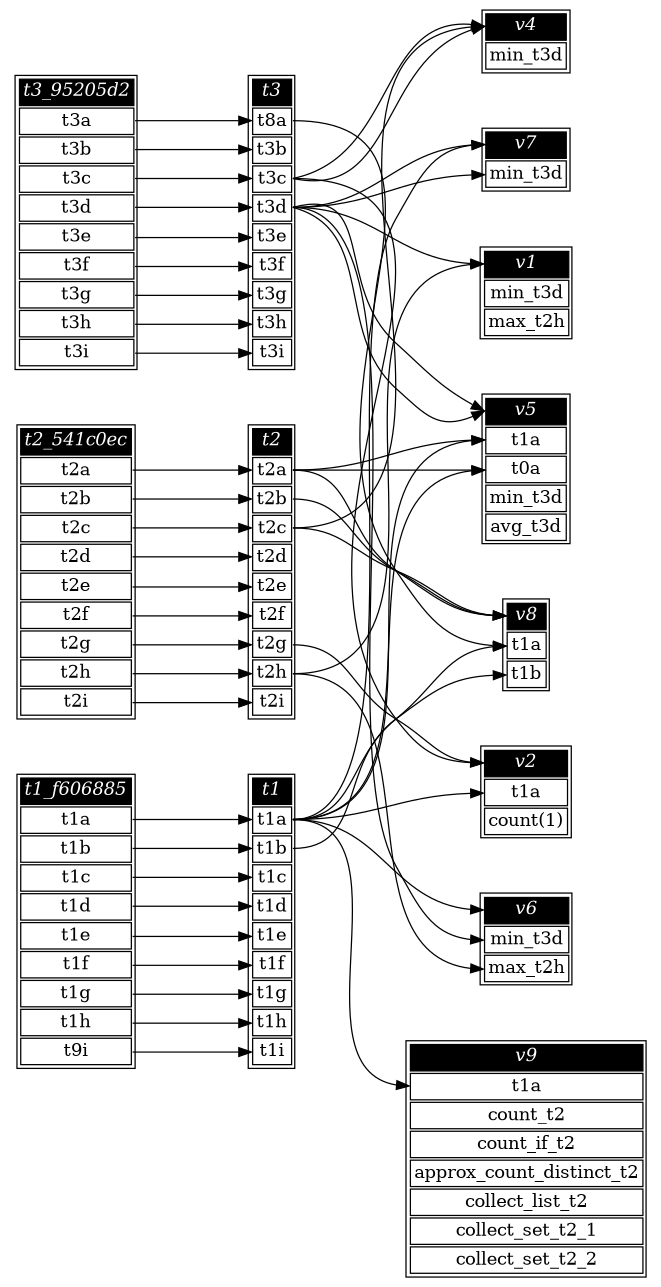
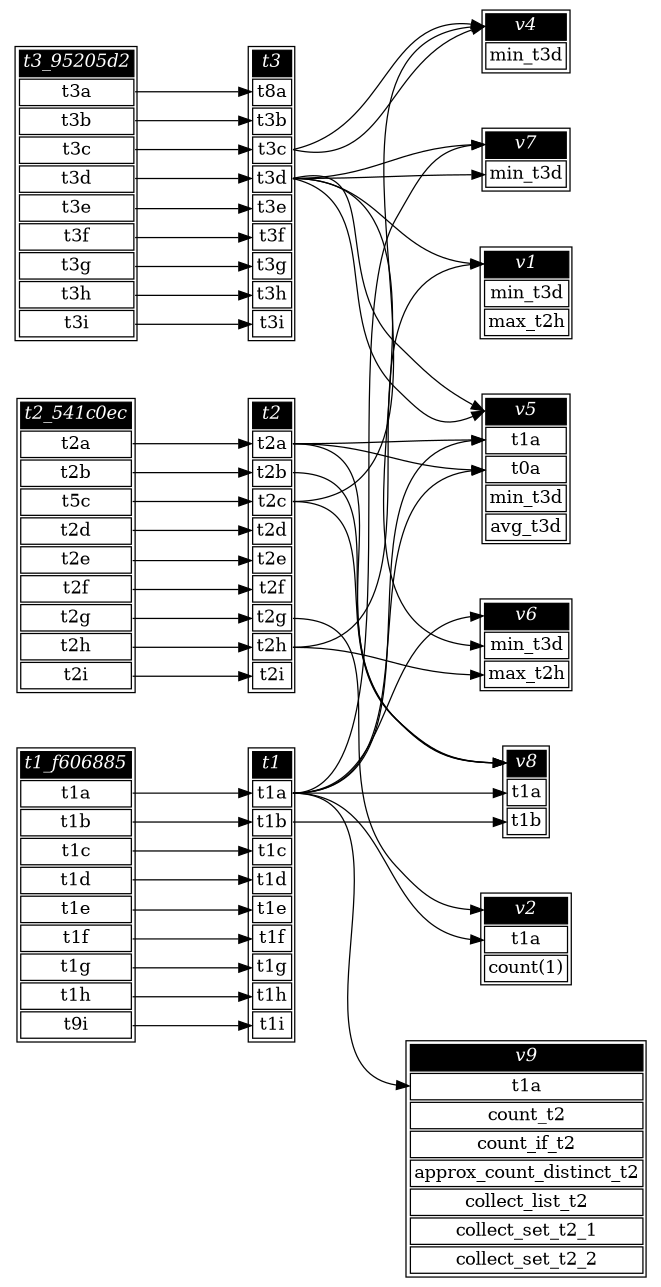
edge "t3" -> "v2": removed
edge "t3" -> "v8": removed
node "t2_541c0ec": text "t2c" -> "t5c"
